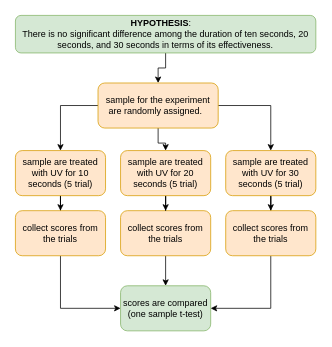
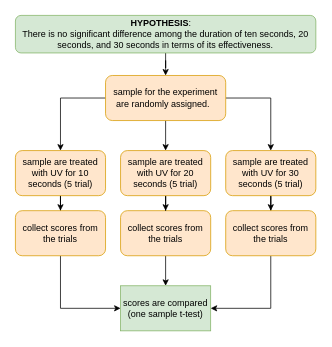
node "sample for the experiment are randomly assigned.": moved (158, 105) -> (165, 98)
node "scores are compared (one sample t-test)": shape rounded rectangle -> rectangle
